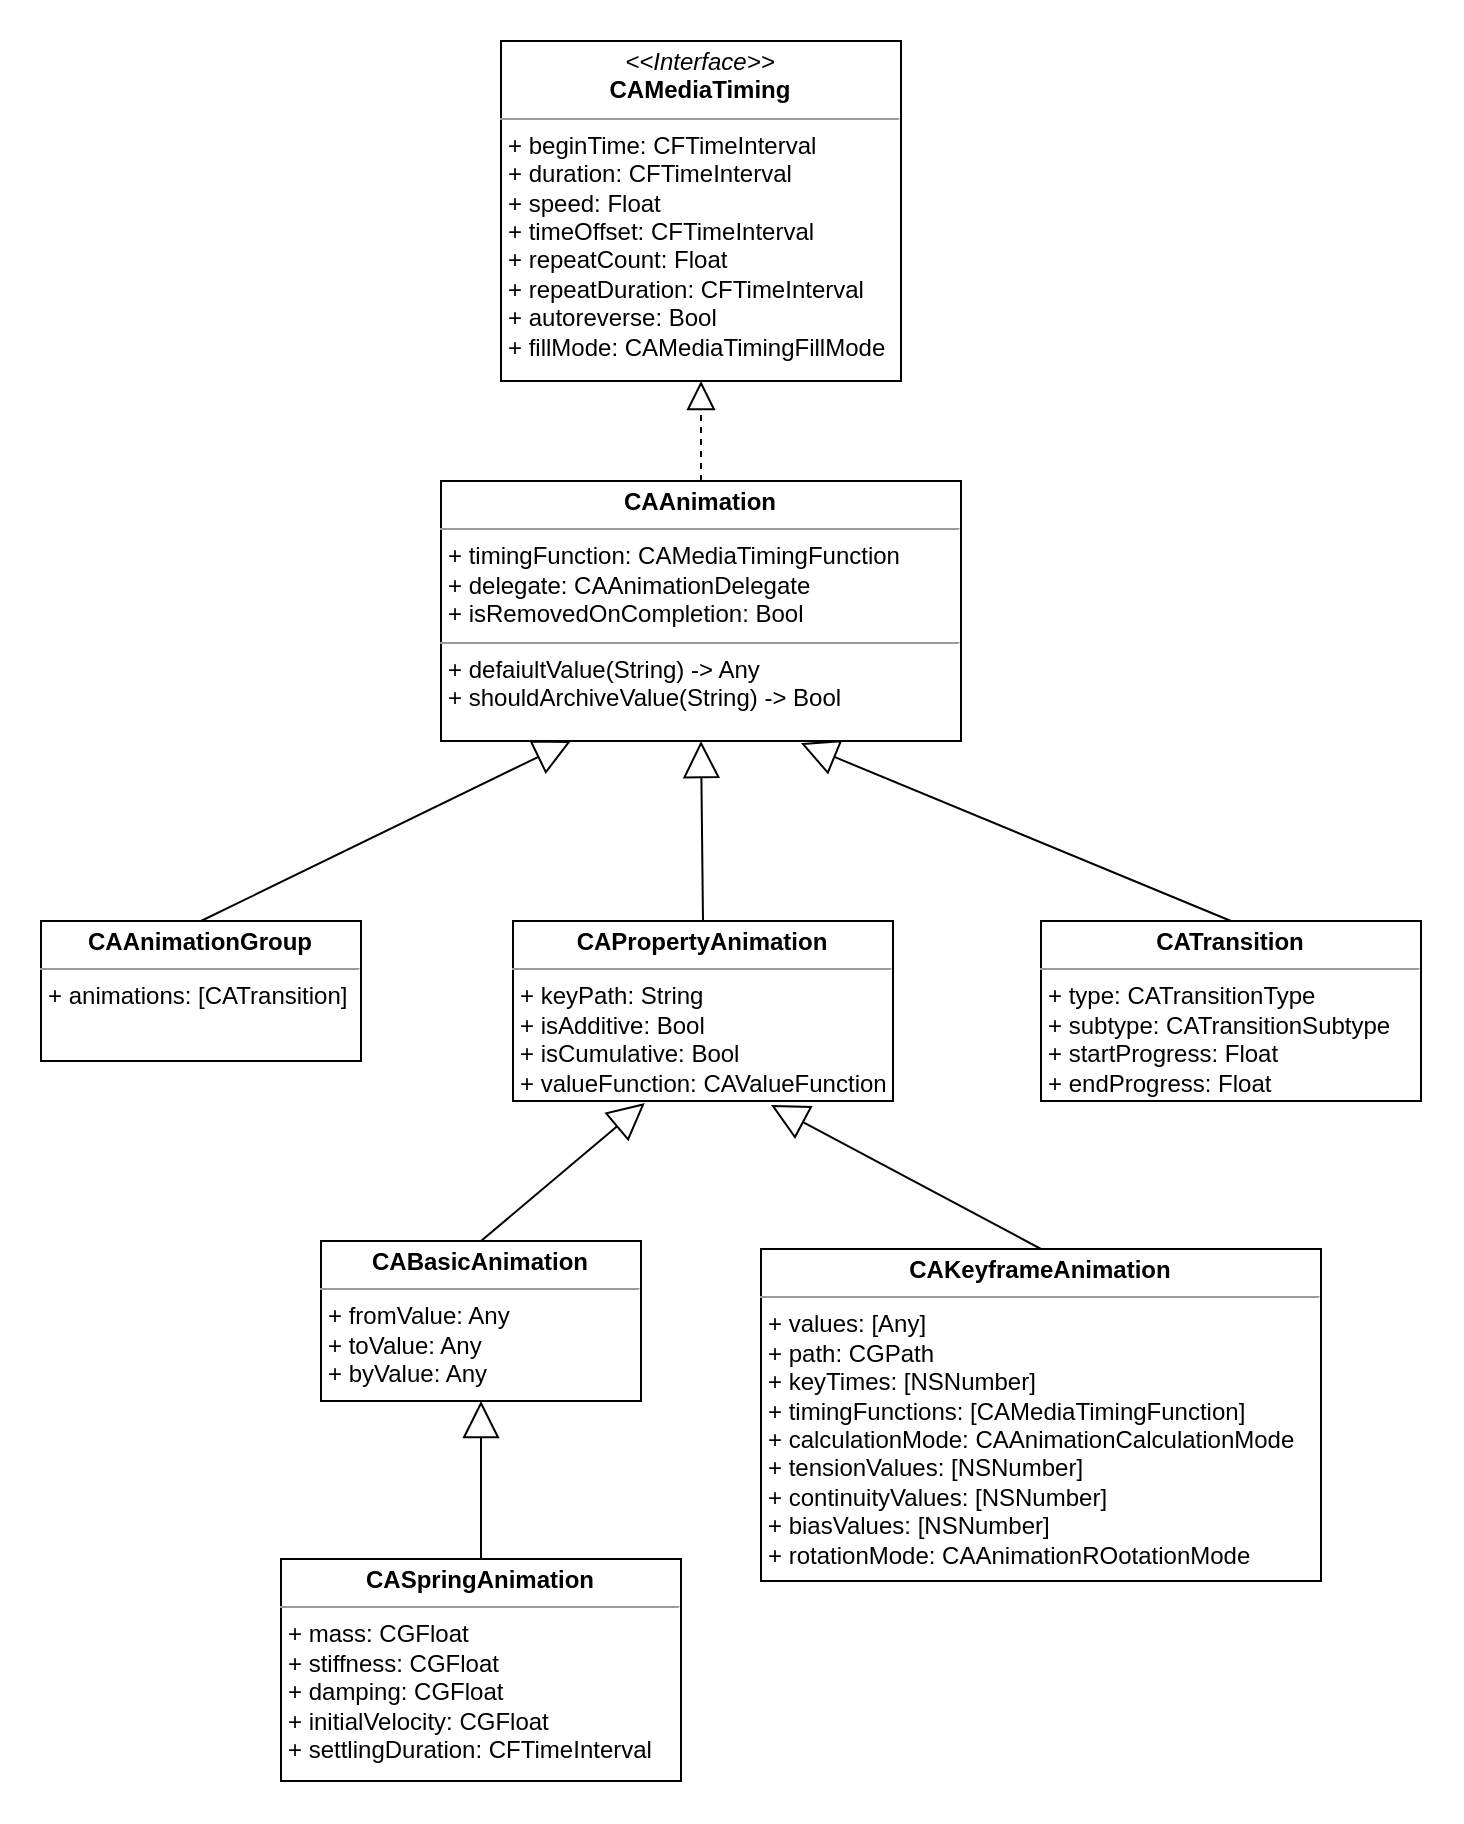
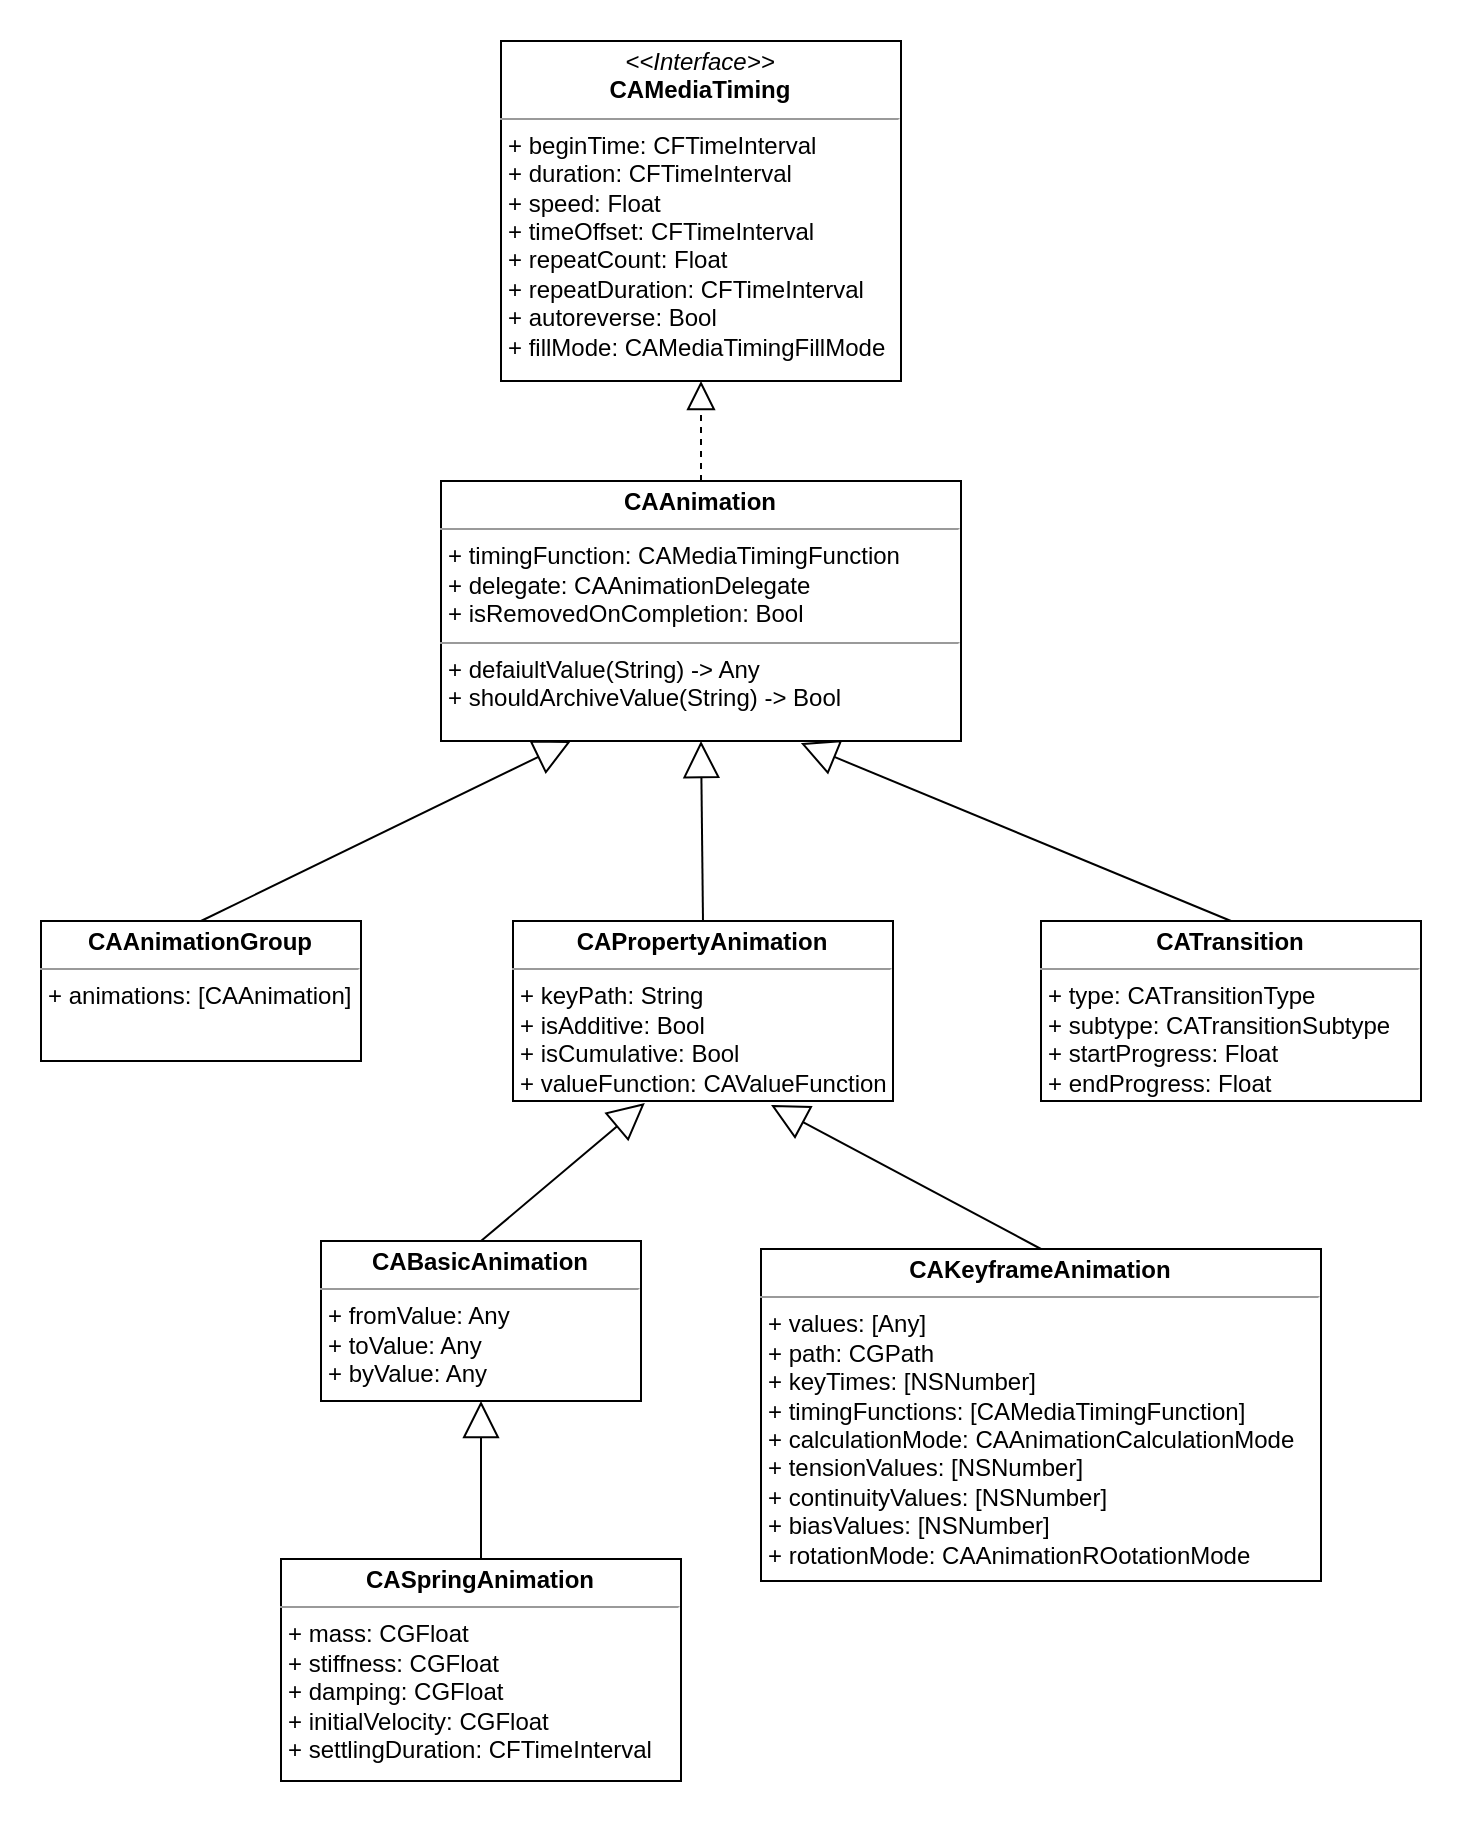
node "CAAnimationGroup + animations: [CATransition]": label "CAAnimationGroup + animations: [CATransition]" -> "CAAnimationGroup + animations: [CAAnimation]"
